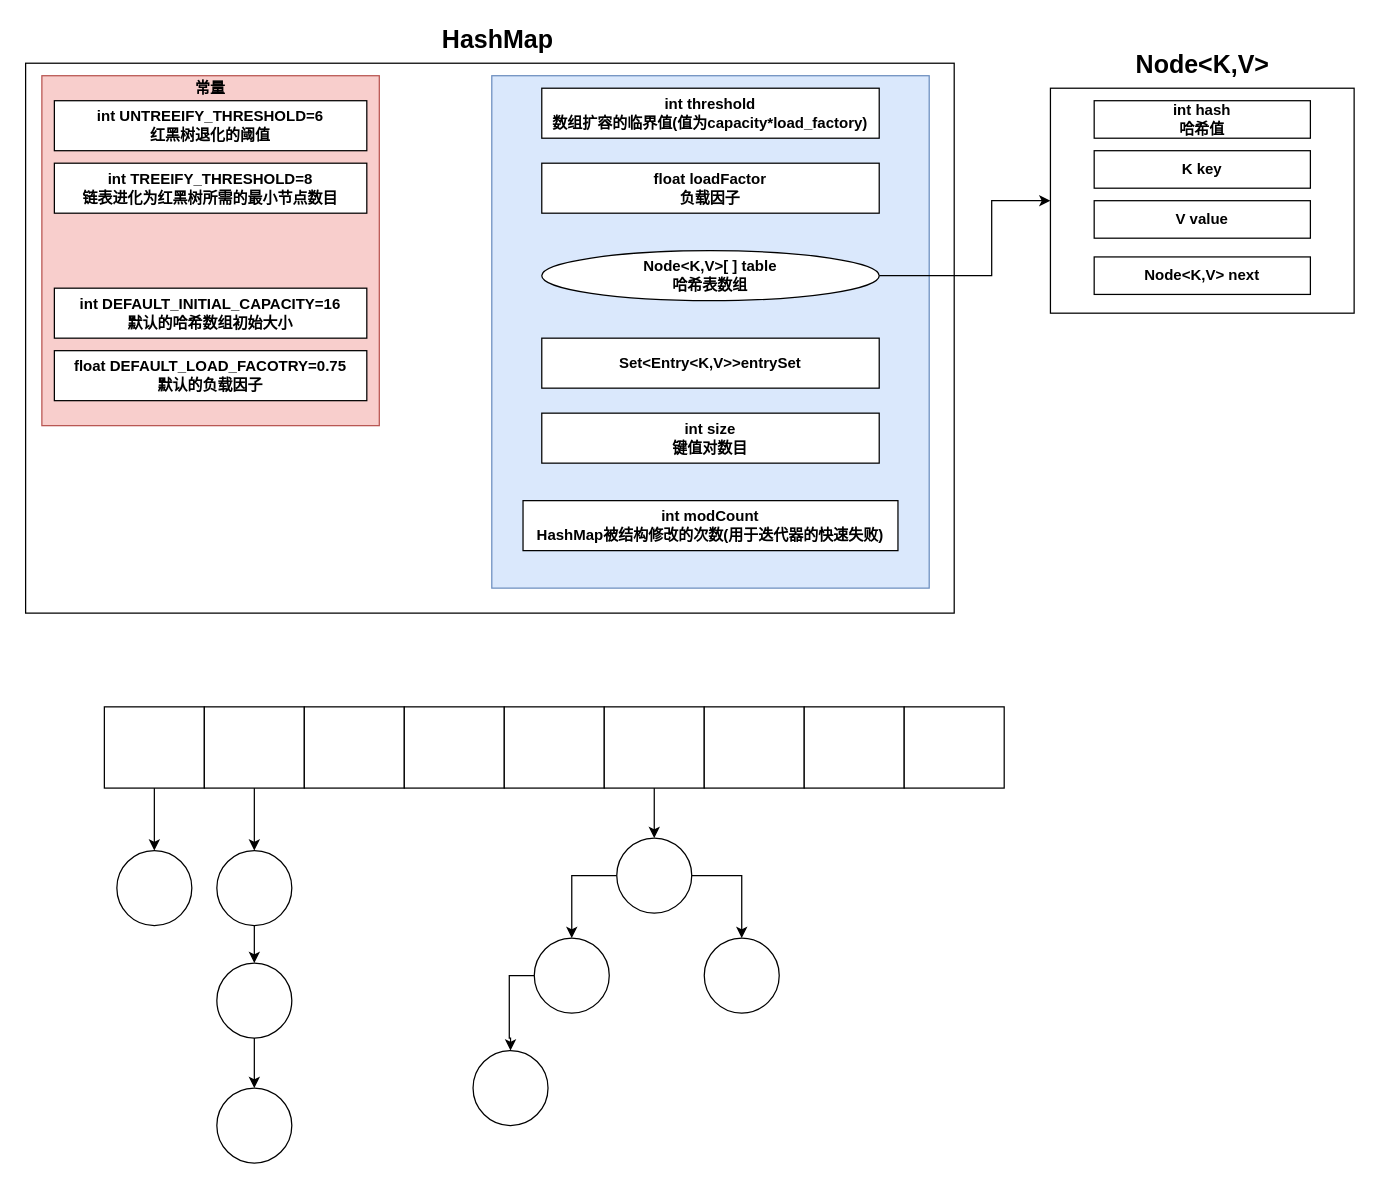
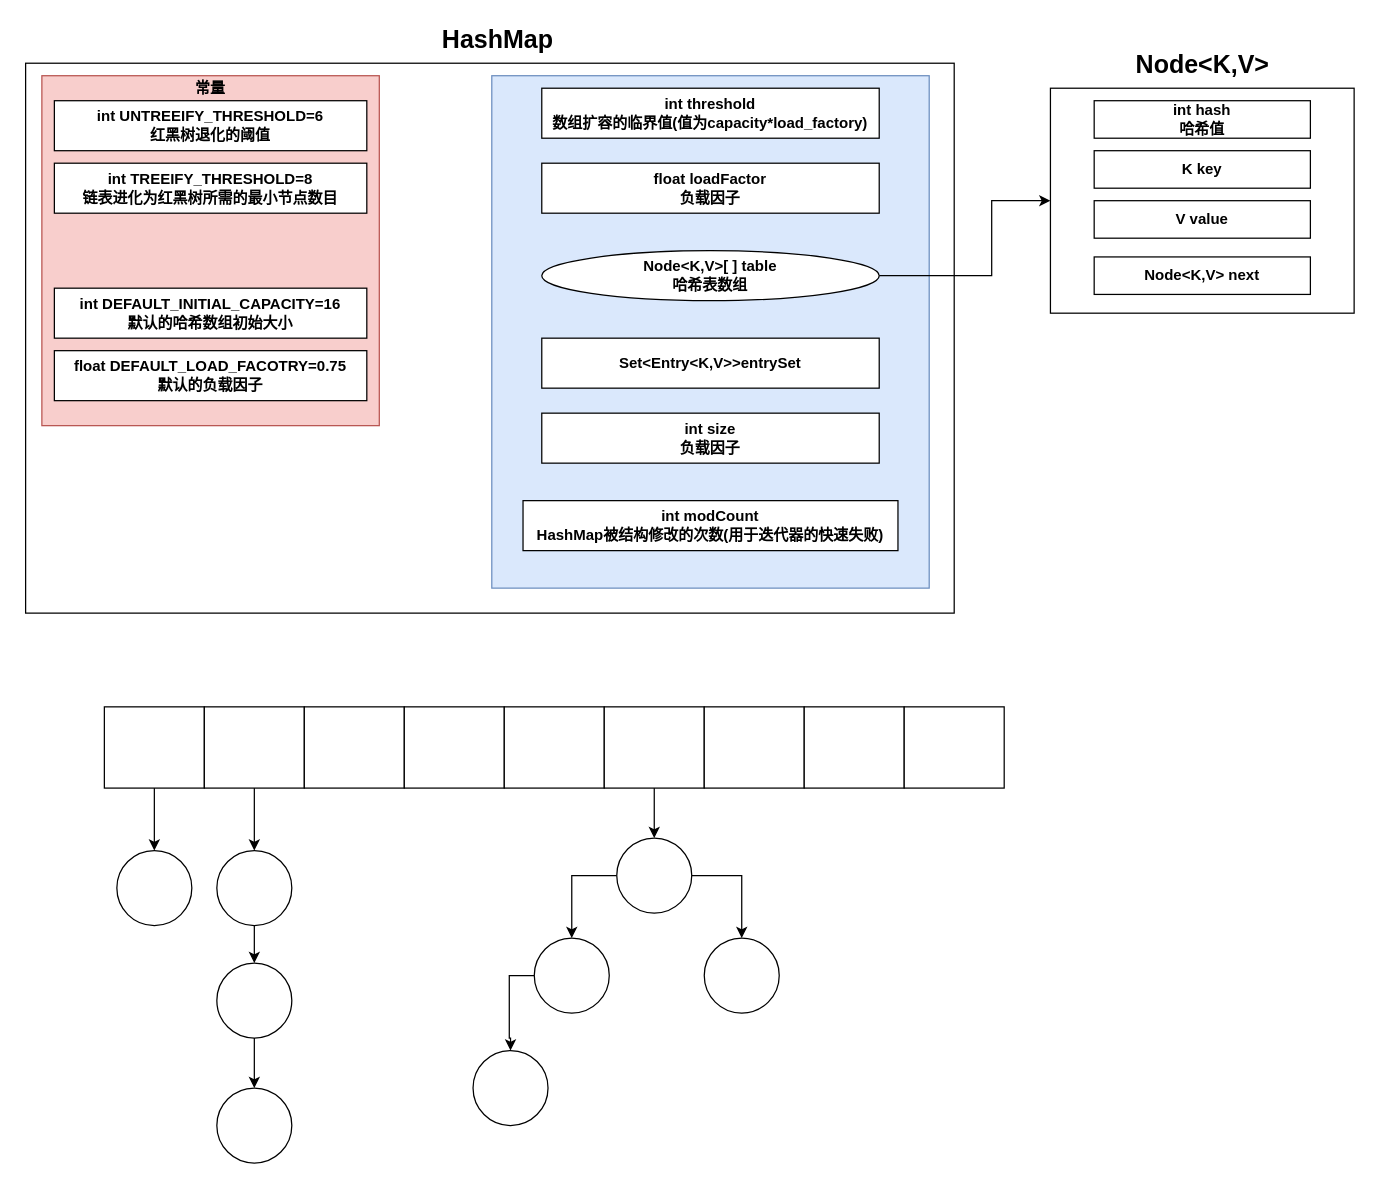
node "int size 键值对数目": label "int size 键值对数目" -> "int size 负载因子"
